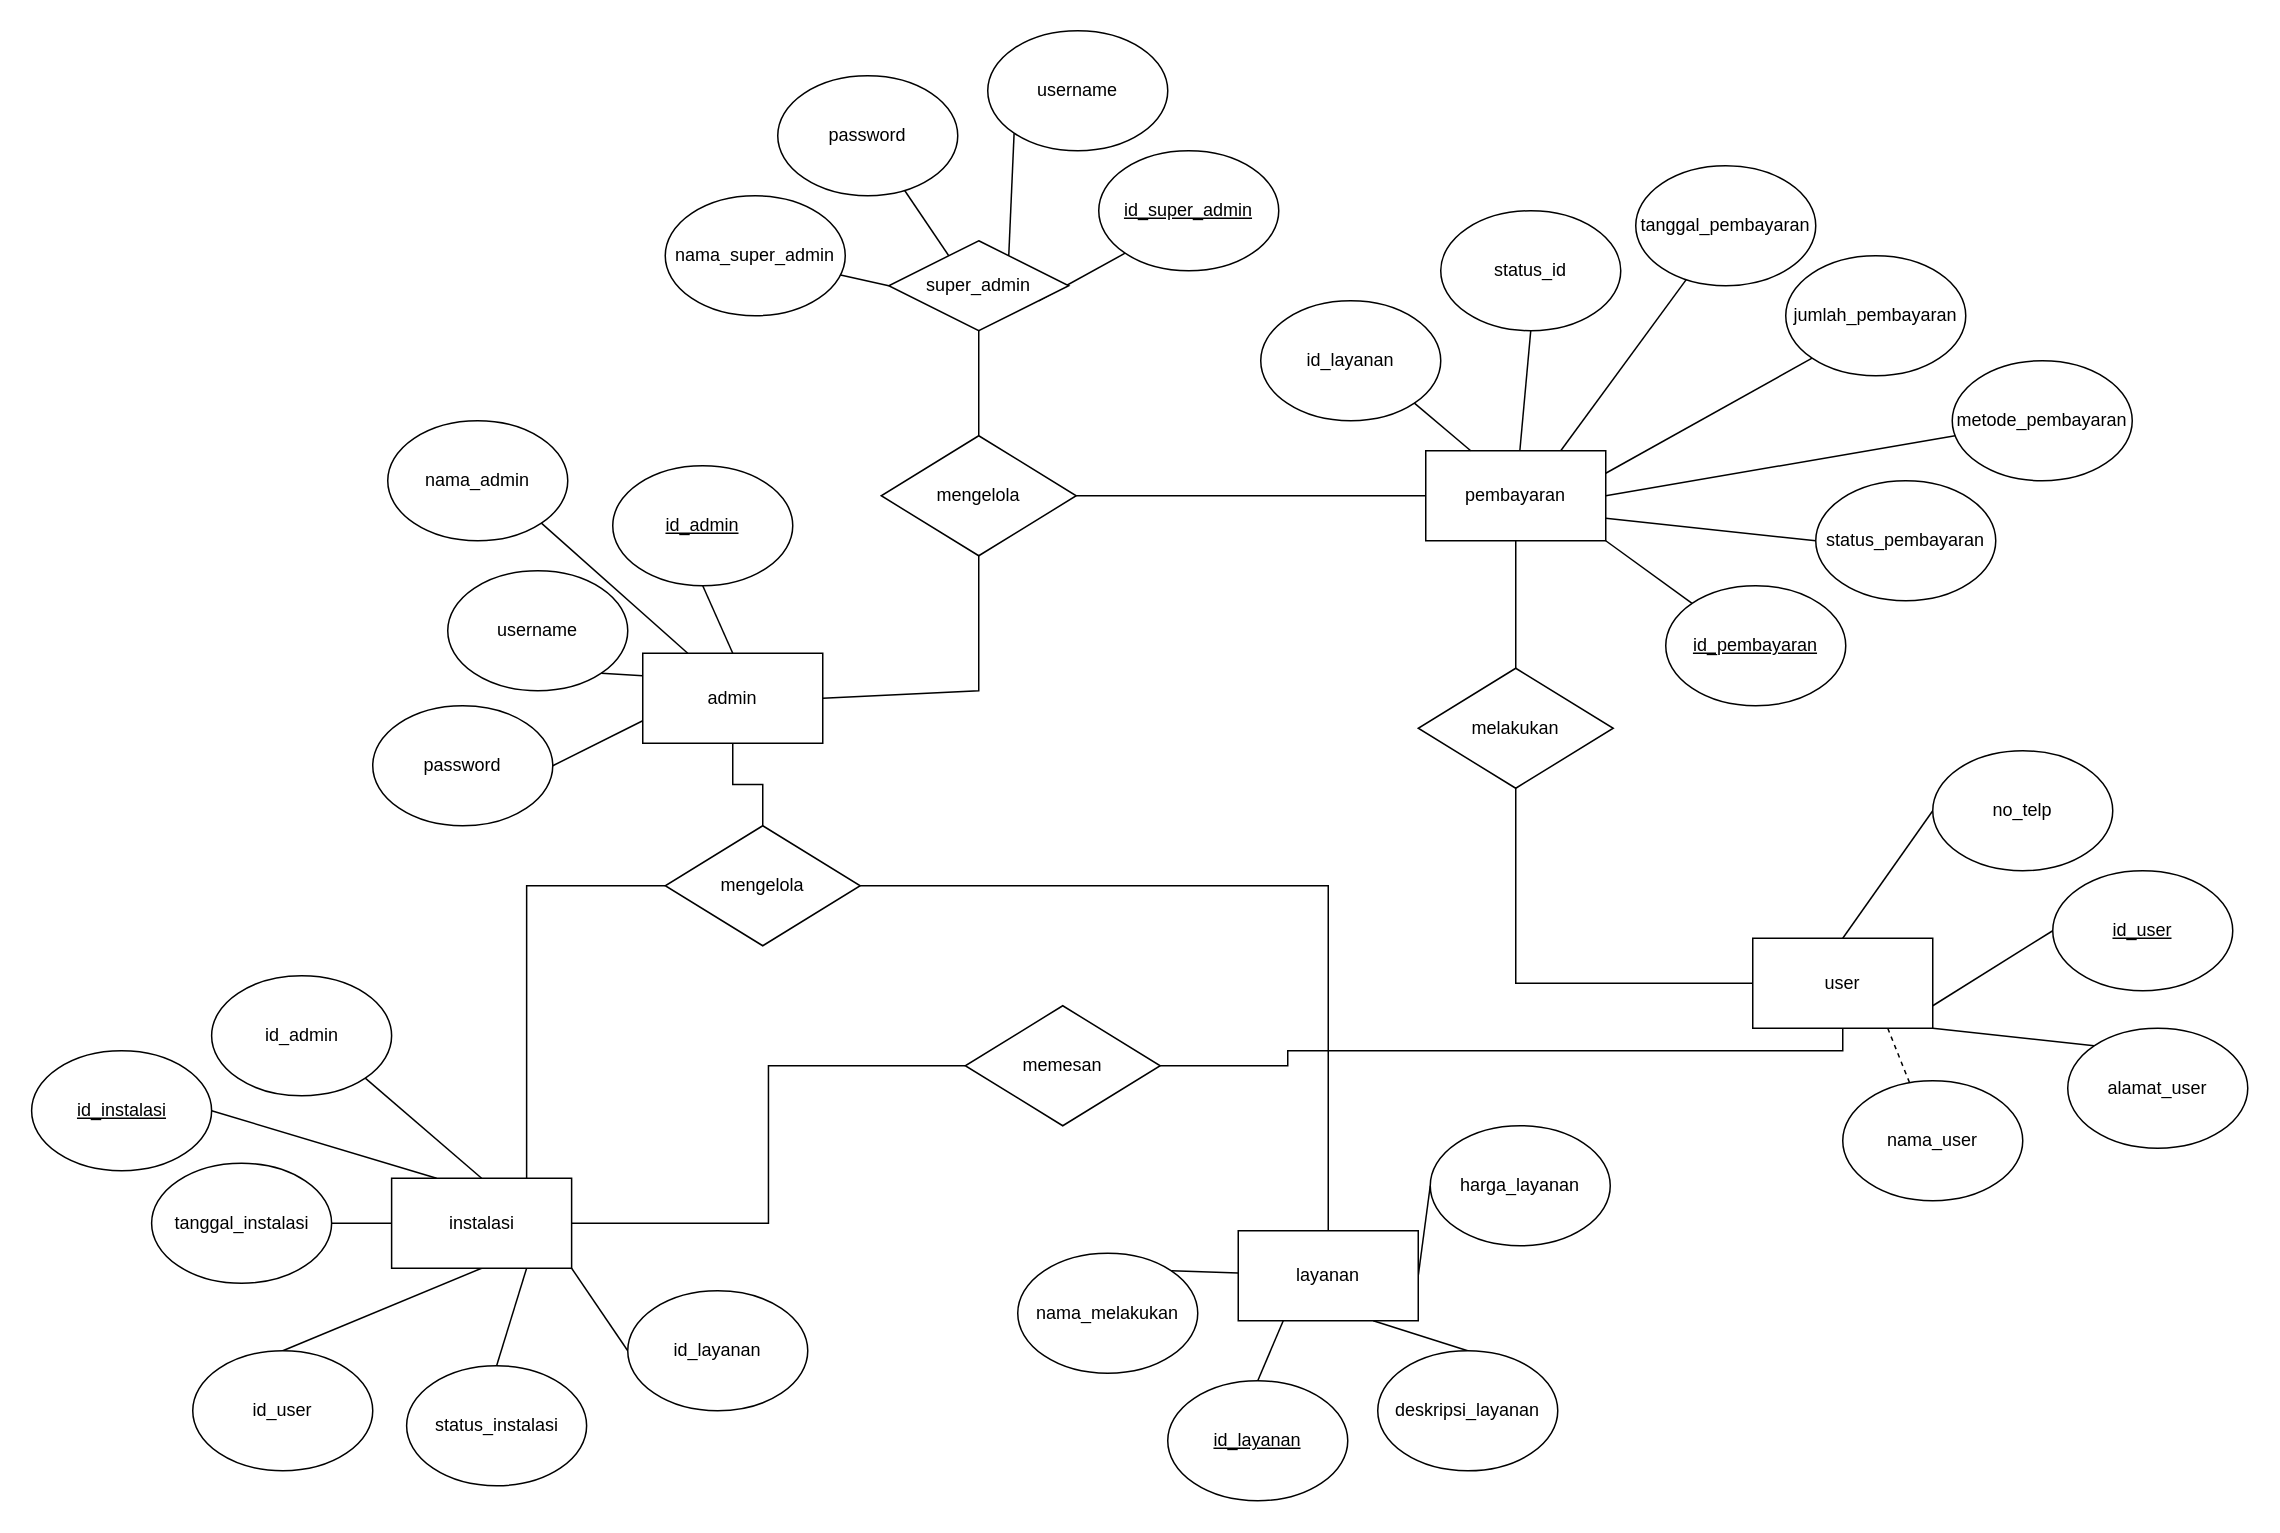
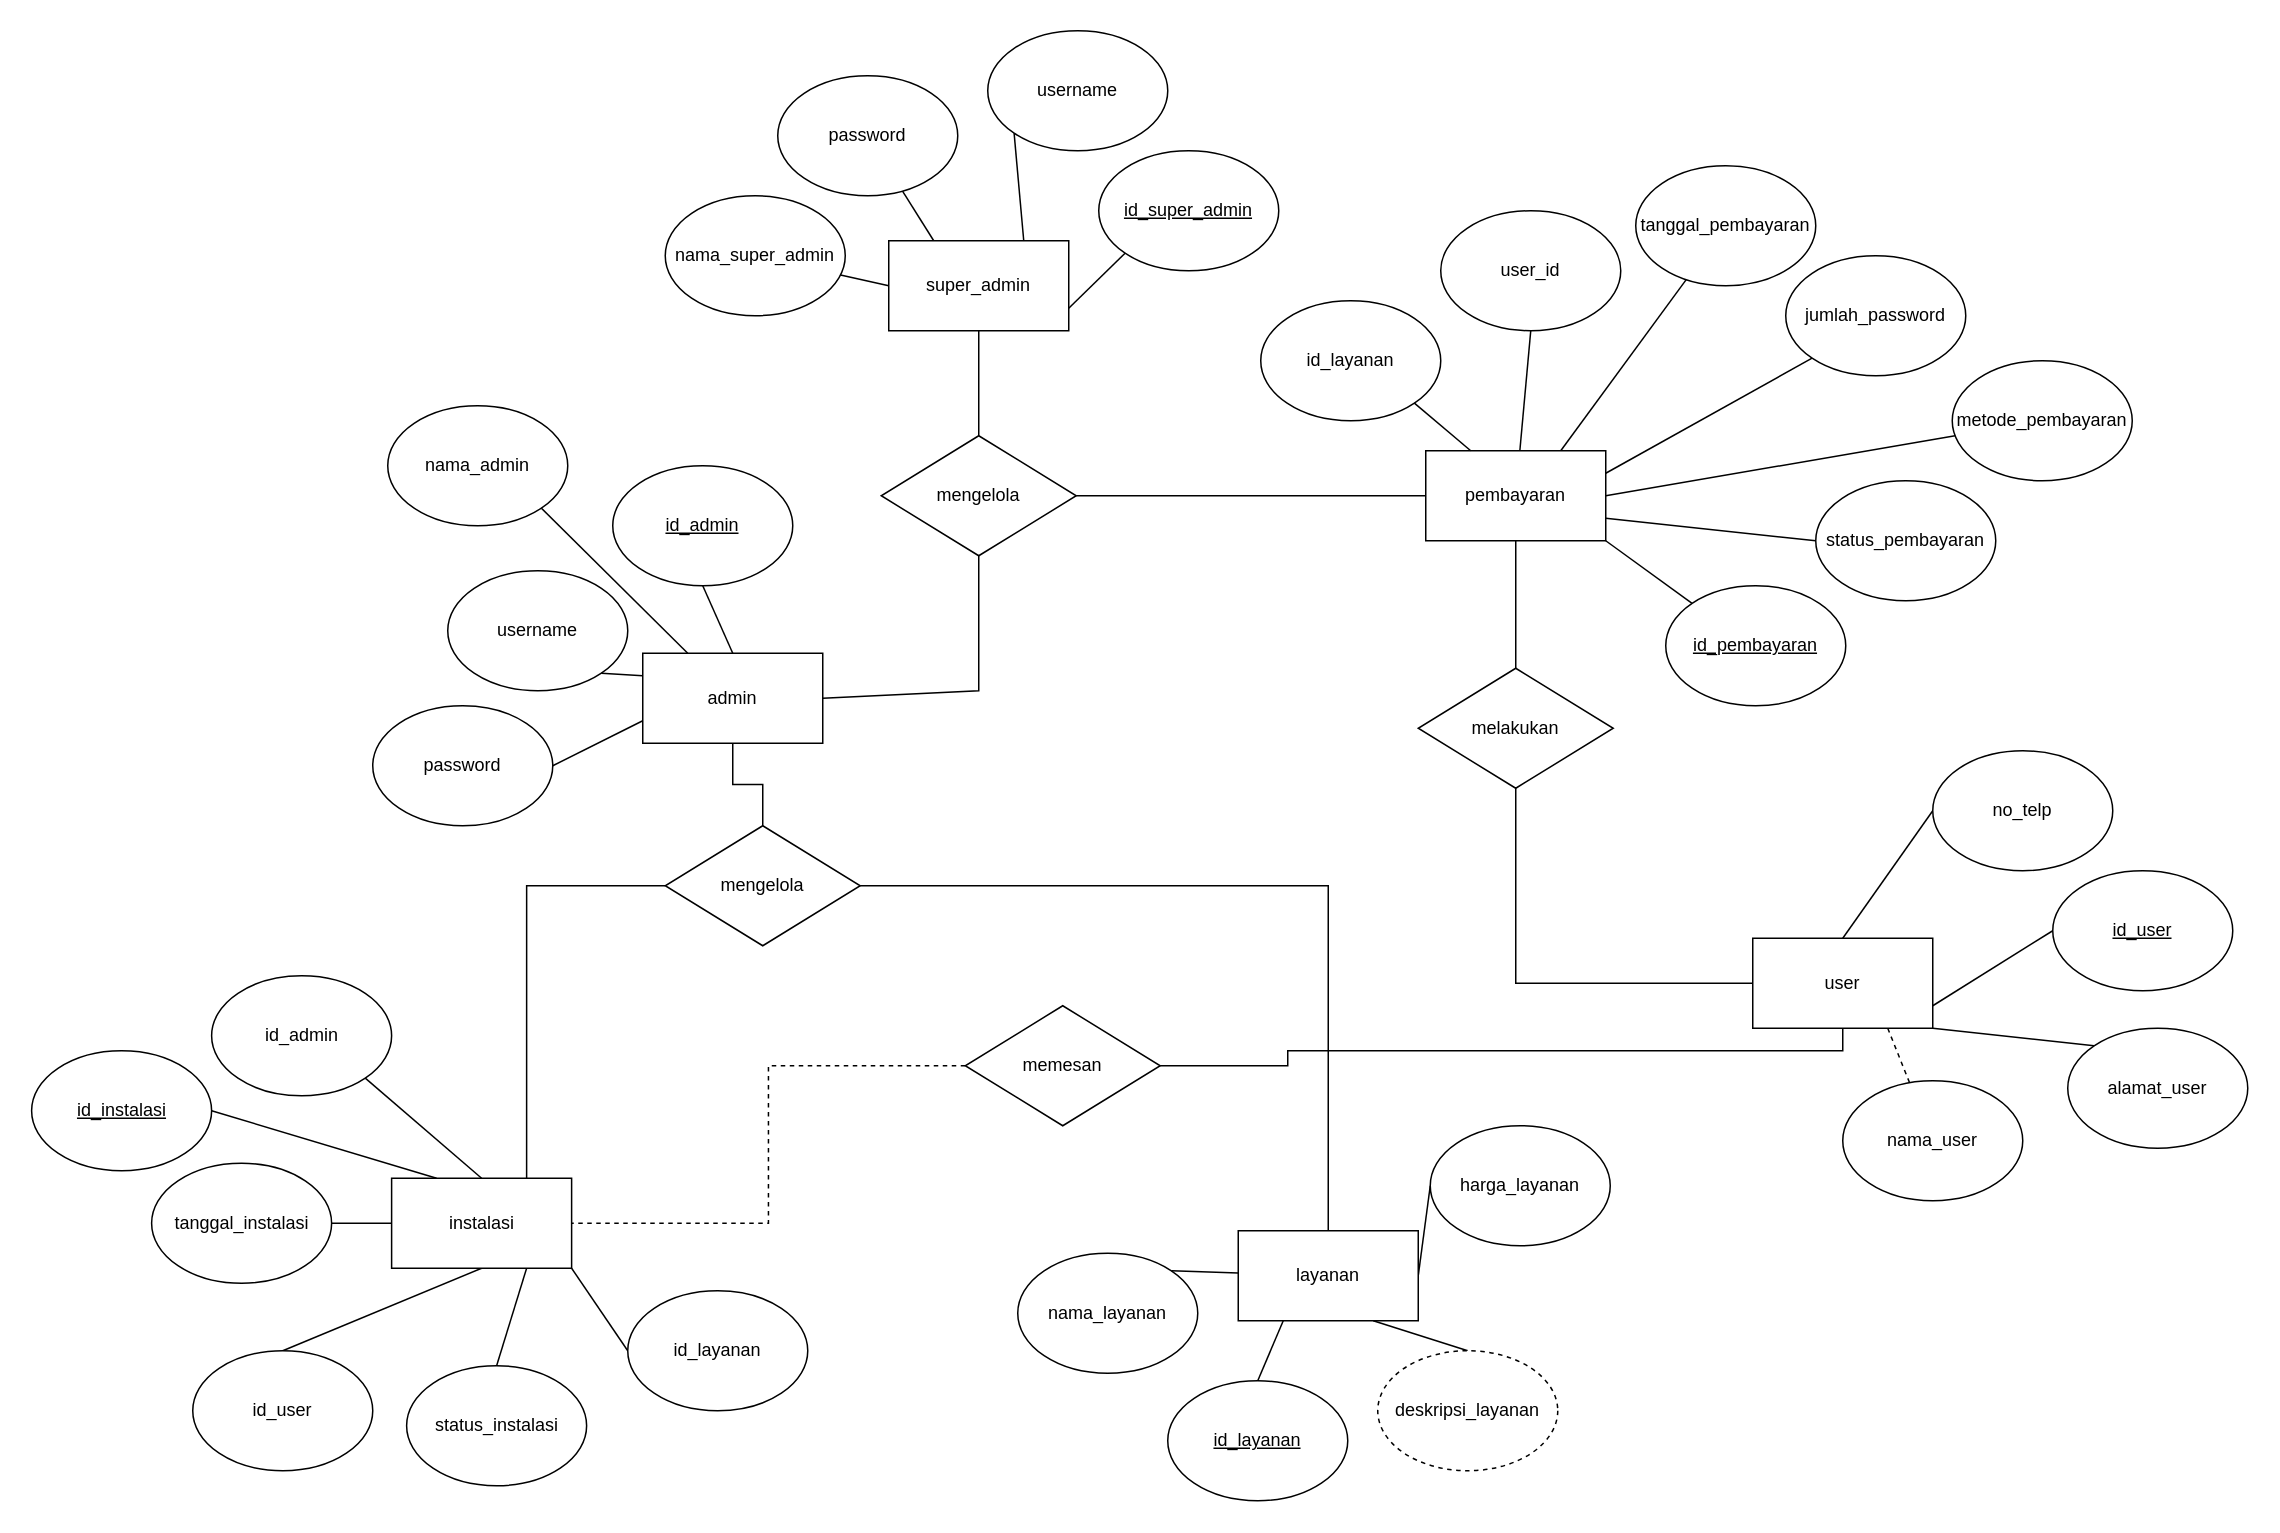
node "status_id": label "status_id" -> "user_id"
node "super_admin": shape diamond -> rectangle
node "jumlah_pembayaran": label "jumlah_pembayaran" -> "jumlah_password"
node "nama_admin": moved (478, 481) -> (478, 466)
edge "memesan" -- "instalasi": style solid -> dashed
node "nama_melakukan": label "nama_melakukan" -> "nama_layanan"
node "deskripsi_layanan": style solid -> dashed
